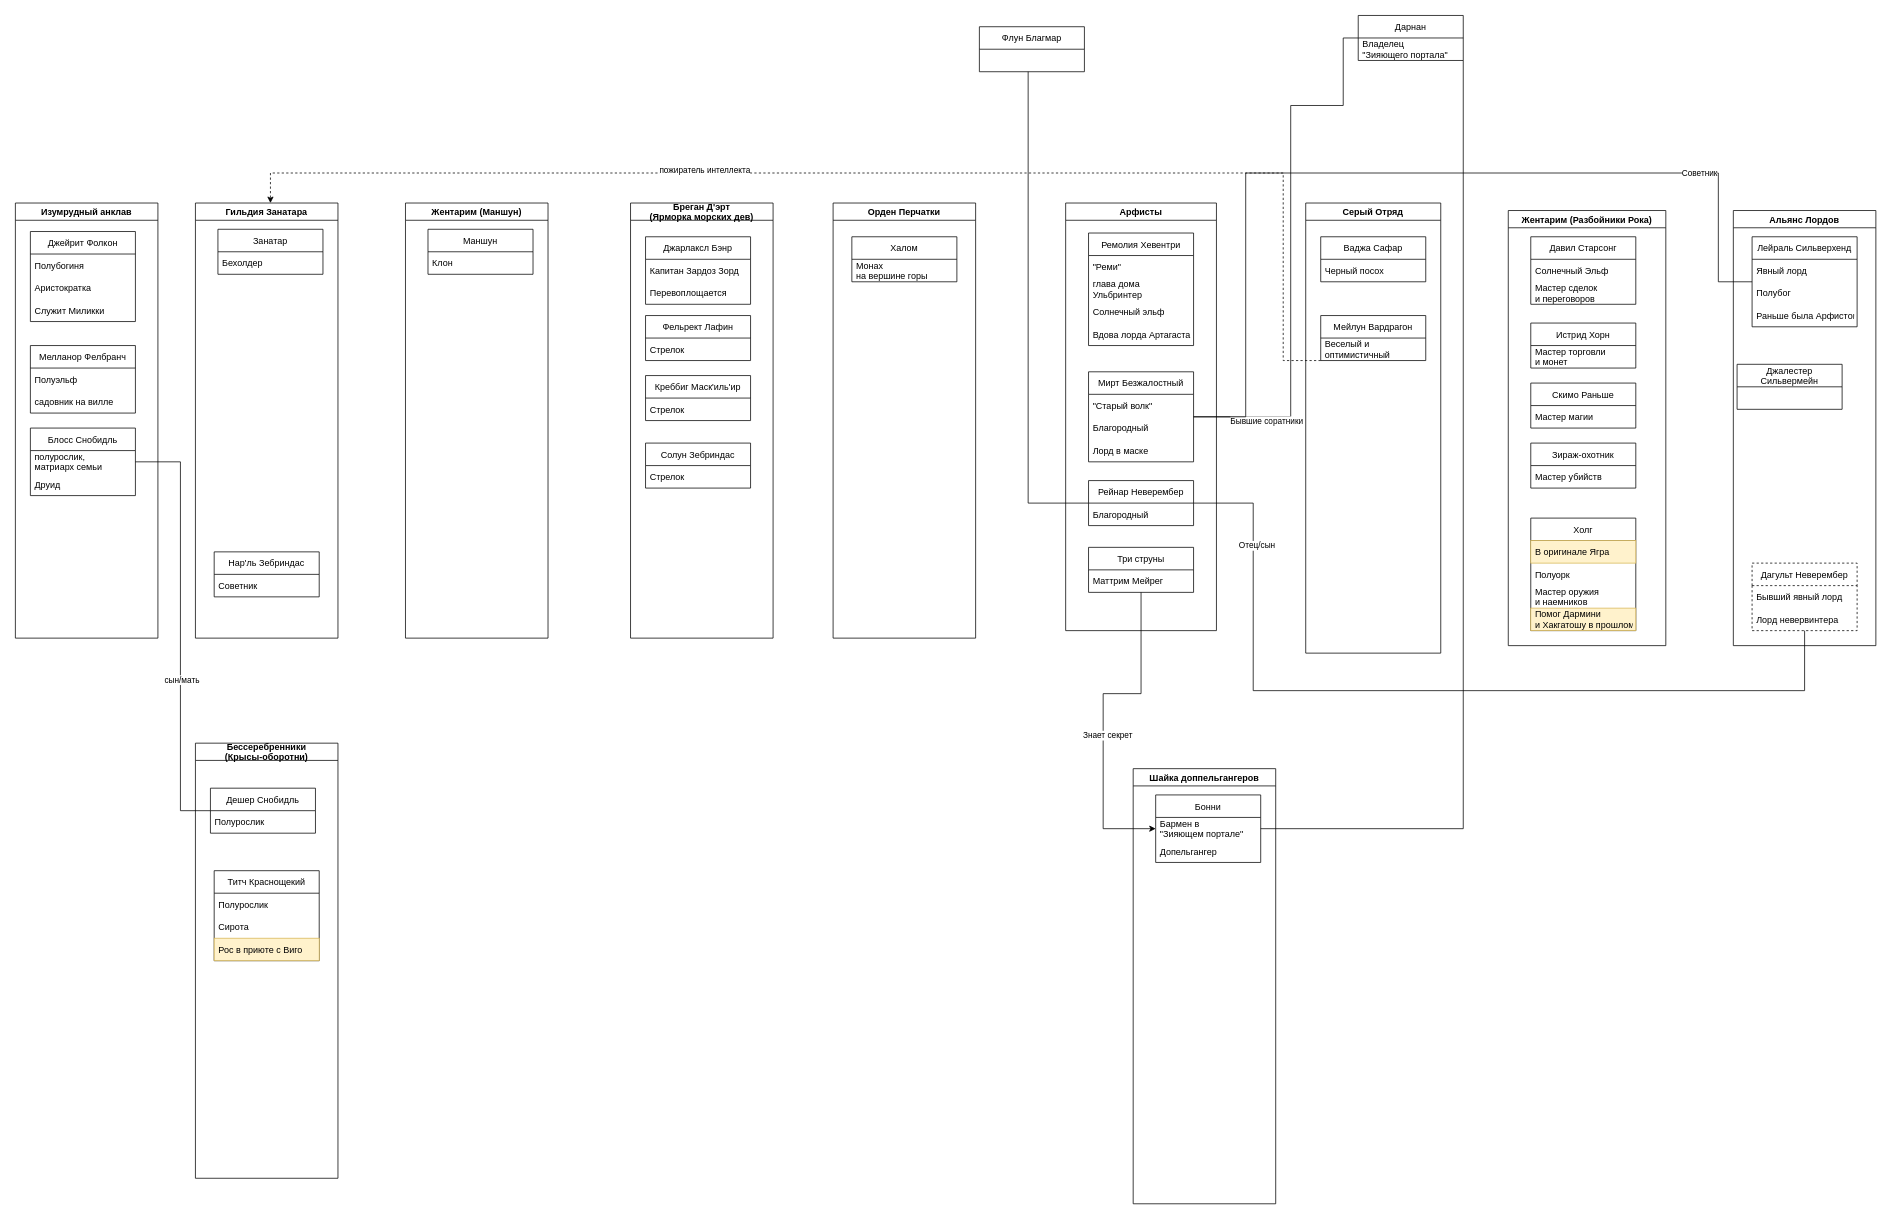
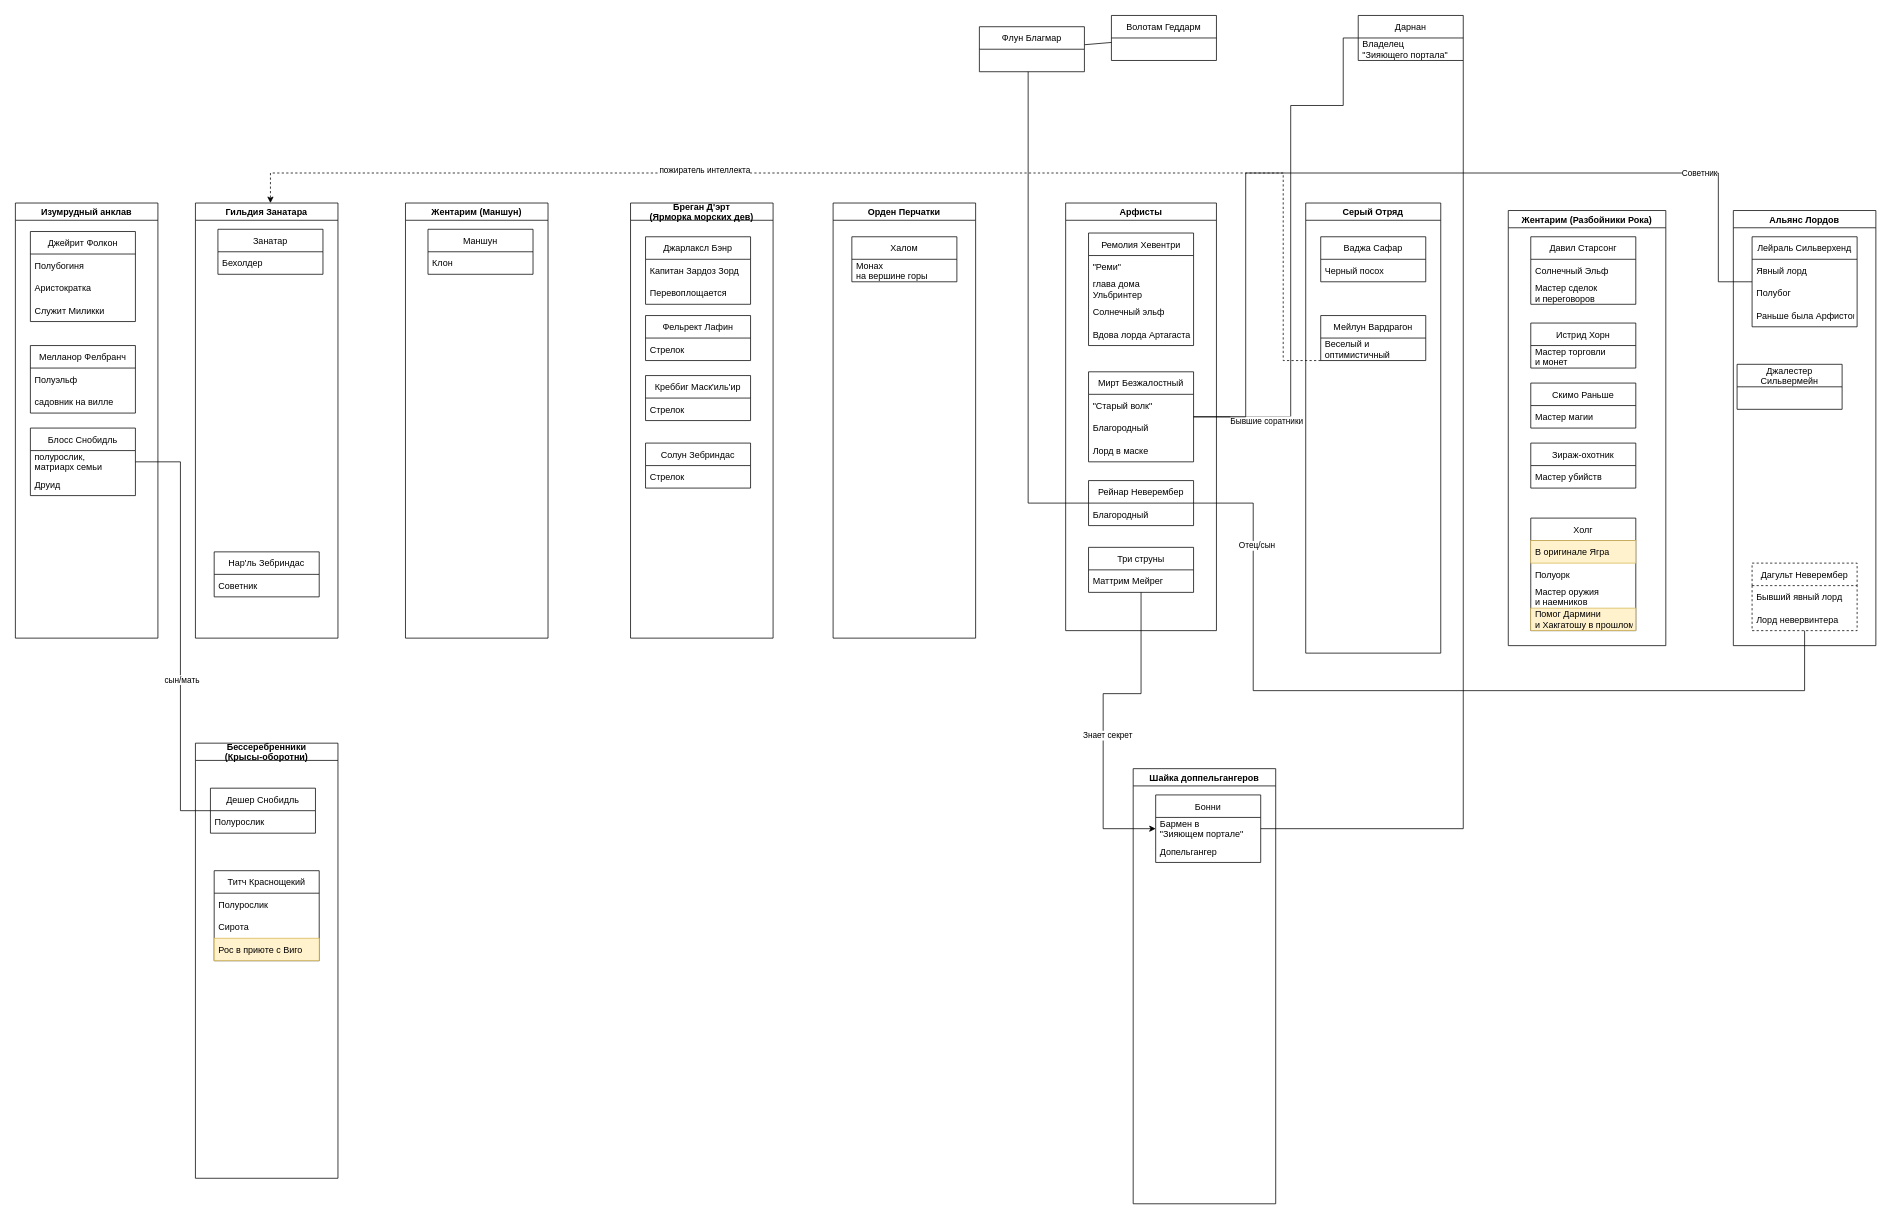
node "Волотам Геддарм": added
edge "Волотам Геддарм" -- "Флун Благмар": added
